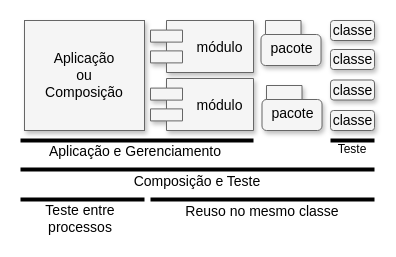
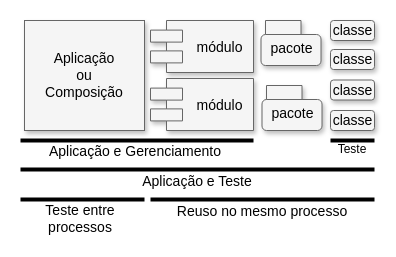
node "Composição e Teste": label "Composição e Teste" -> "Aplicação e Teste"
node "Reuso no mesmo classe": label "Reuso no mesmo classe" -> "Reuso no mesmo processo"
